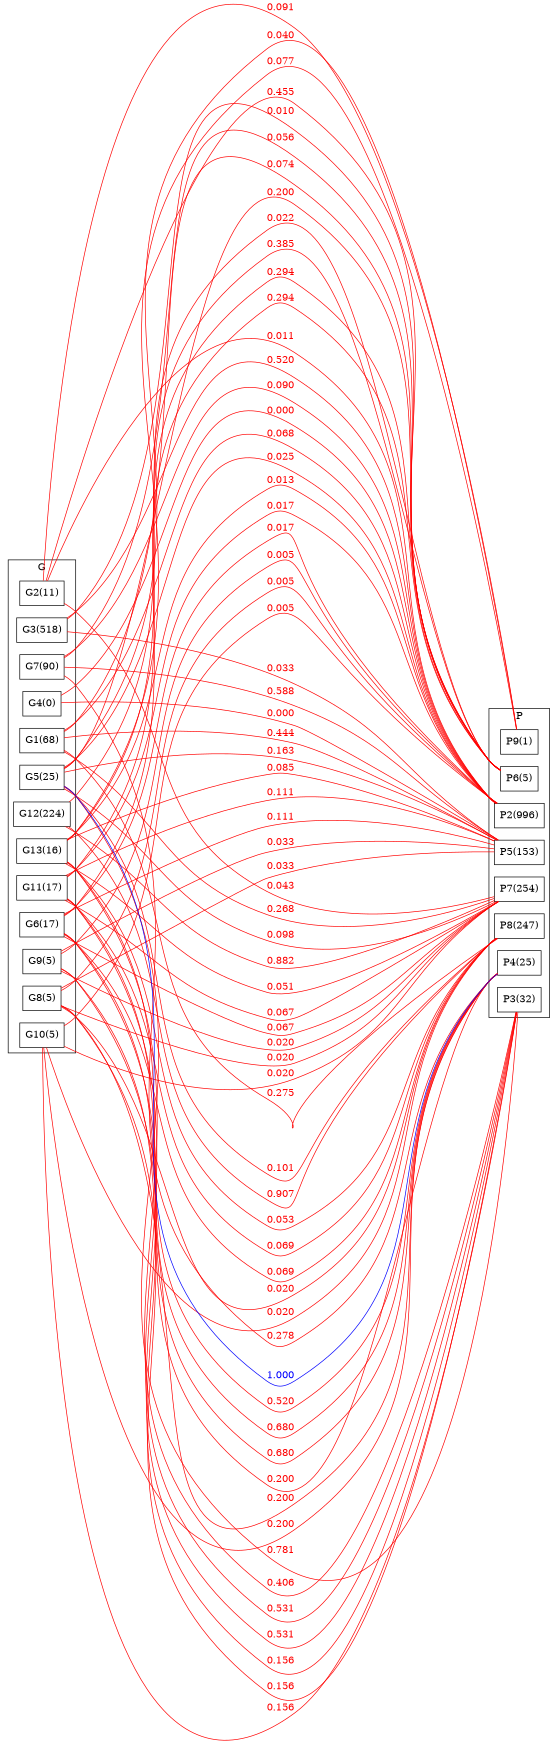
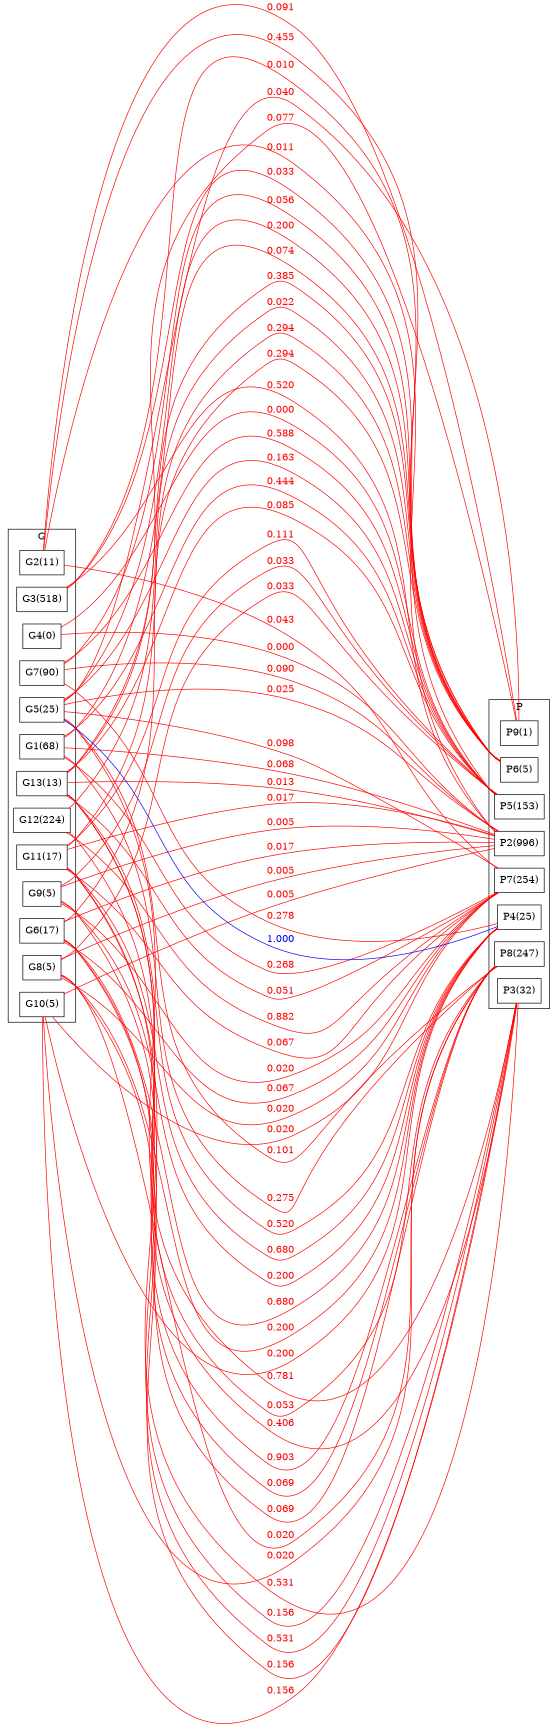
edge "P5(153)" -- "G6(17)": removed, label "0.111"
node "G13(16)": label "G13(16)" -> "G13(13)"
edge "G12(224)" -- "P8(247)": label "0.907" -> "0.903"
